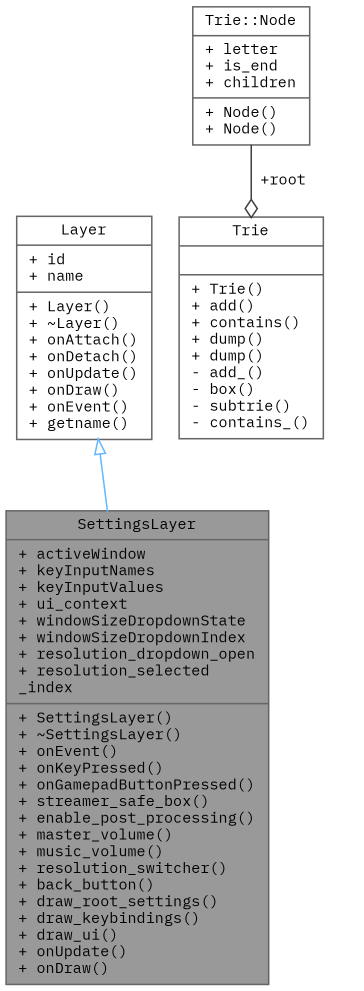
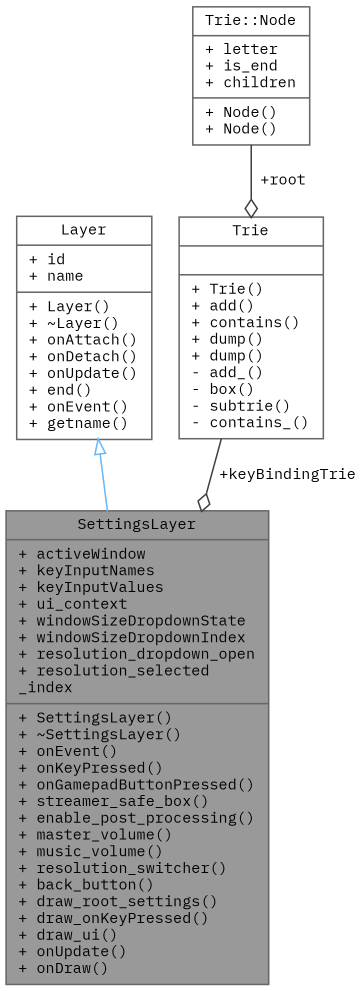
node "Layer": text "+ onDraw()" -> "+ end()"
edge "Trie" -> "SettingsLayer": added, label "+keyBindingTrie"
node "SettingsLayer": text "+ draw_keybindings()" -> "+ draw_onKeyPressed()"
